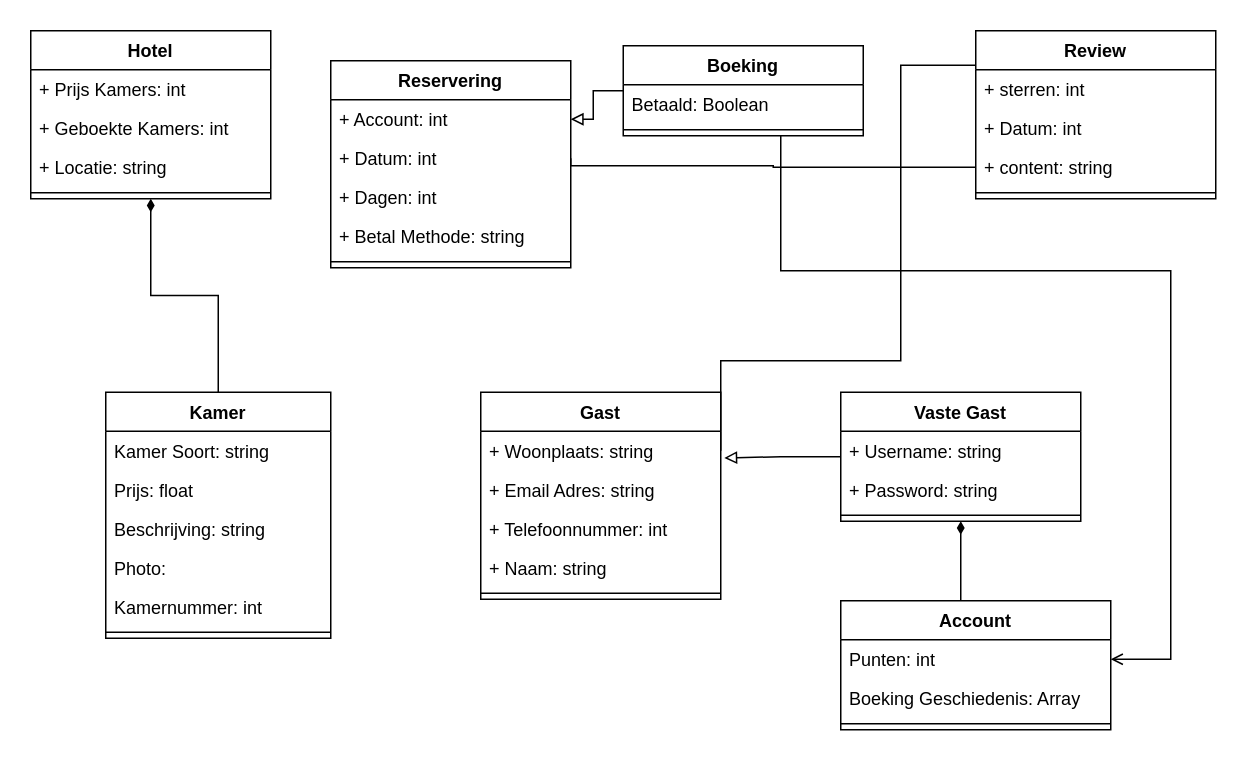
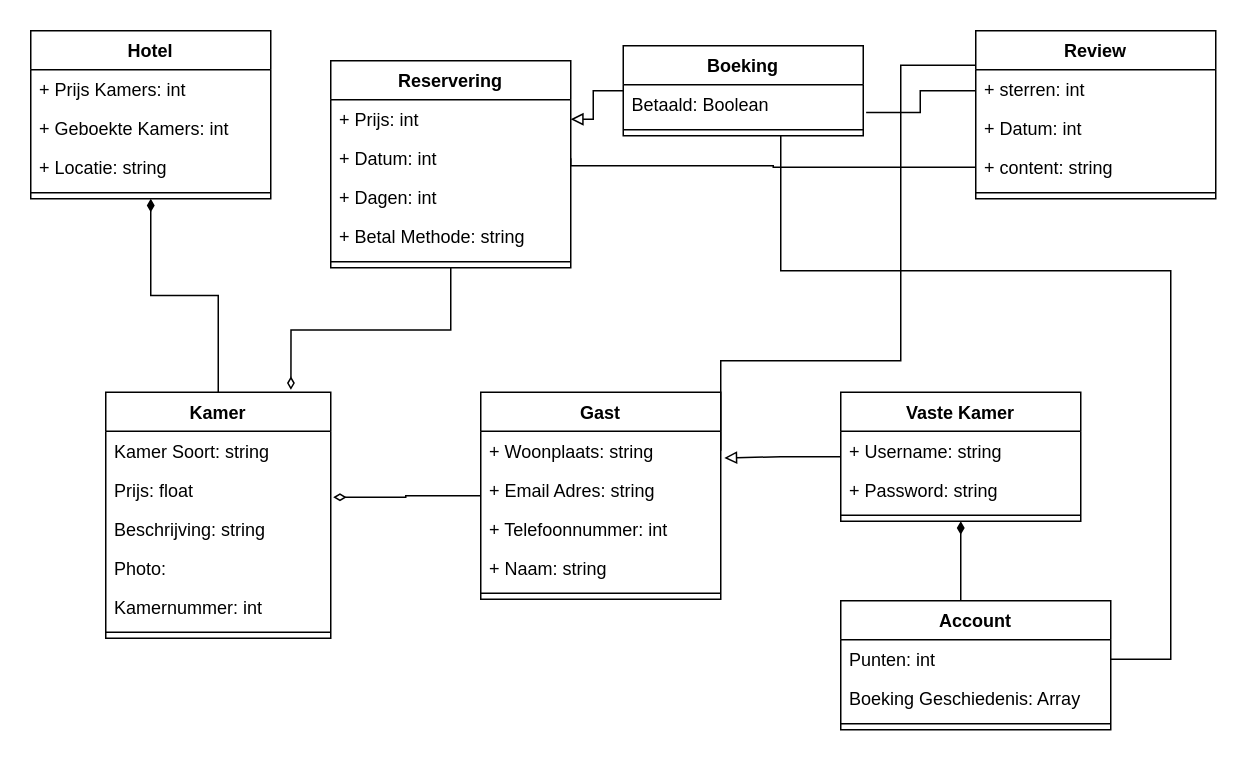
edge "Betaald: Boolean" -- "Review": added
node "+ Account: int": label "+ Account: int" -> "+ Prijs: int"
edge "Reservering" -> "Kamer": added
node "Vaste Gast": label "Vaste Gast" -> "Vaste Kamer"
edge "Gast" -> "Prijs: float": added
edge "Boeking" -> "Punten: int": arrowhead open -> none
